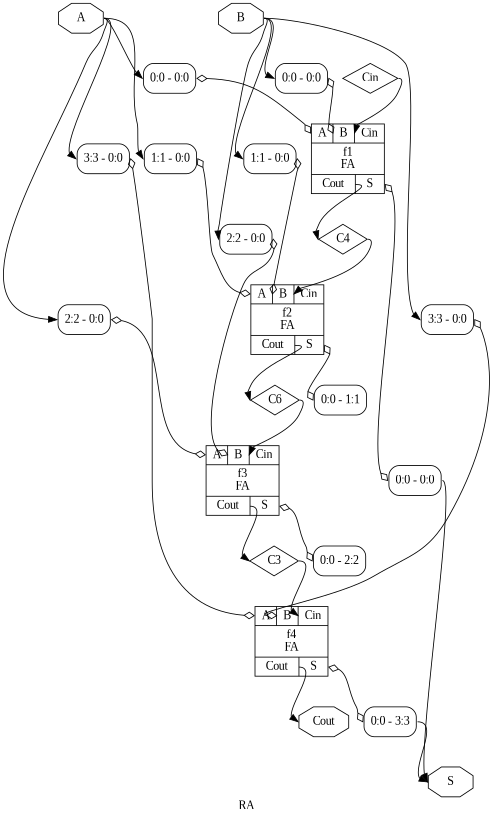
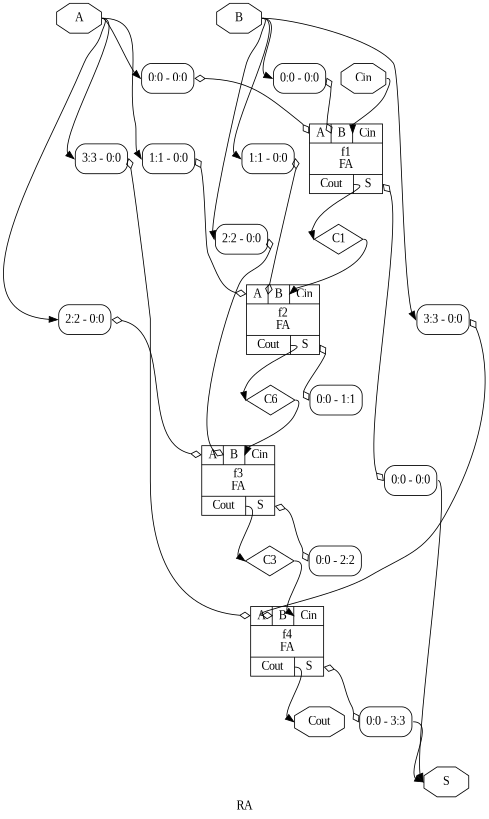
node "Cin": shape diamond -> octagon
node "C4": label "C4" -> "C1"
